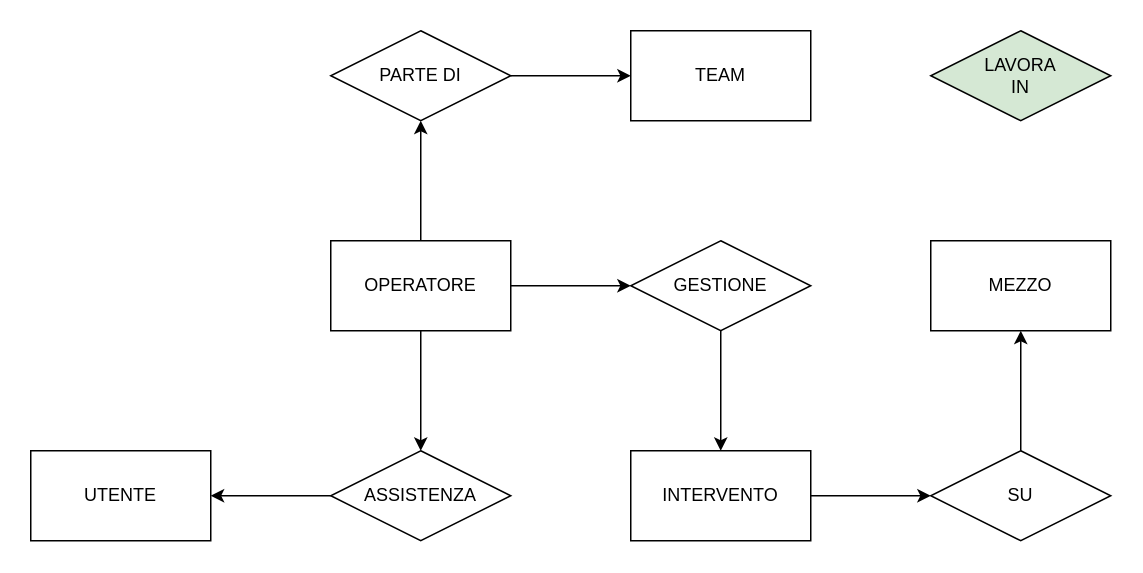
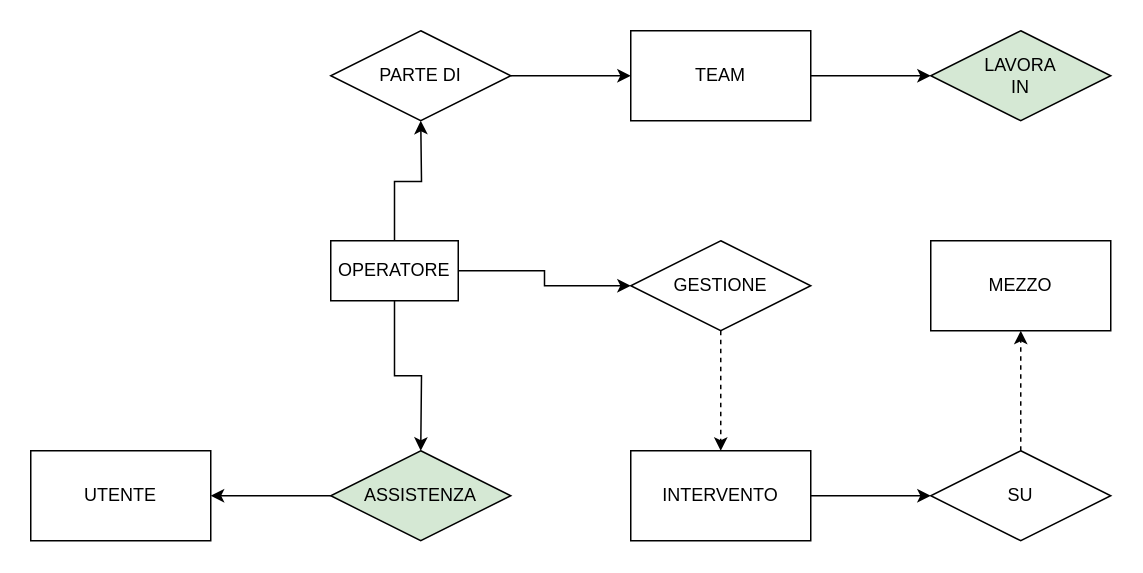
edge "TEAM" -> "LAVORA IN": added
node "OPERATORE": size 180x90 -> 128x60
edge "GESTIONE" -> "INTERVENTO": style solid -> dashed
edge "SU" -> "MEZZO": style solid -> dashed
node "ASSISTENZA": fillcolor #ffffff -> #d5e8d4
